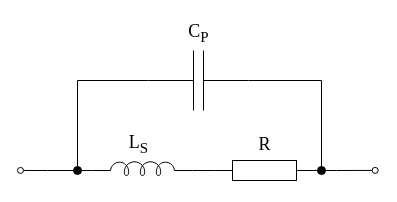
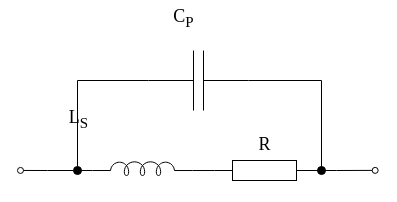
node "CP": moved (199, 33) -> (184, 18)
node "LS": moved (139, 144) -> (79, 119)
